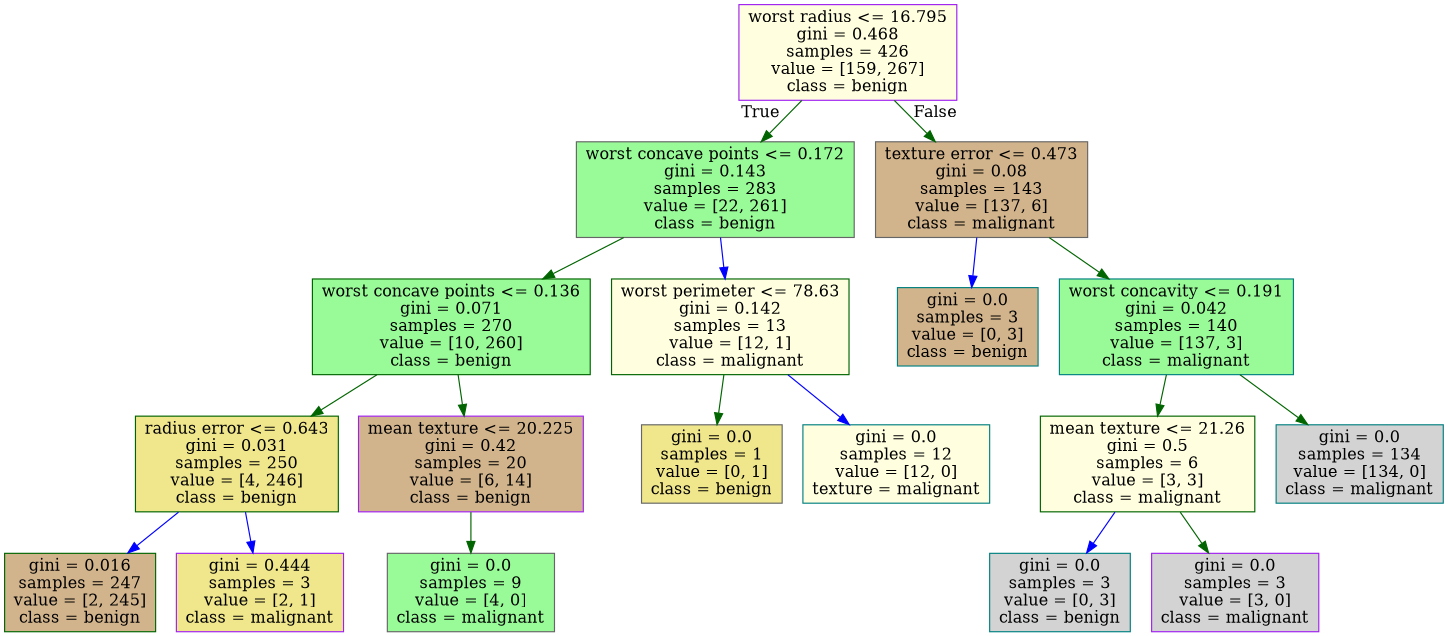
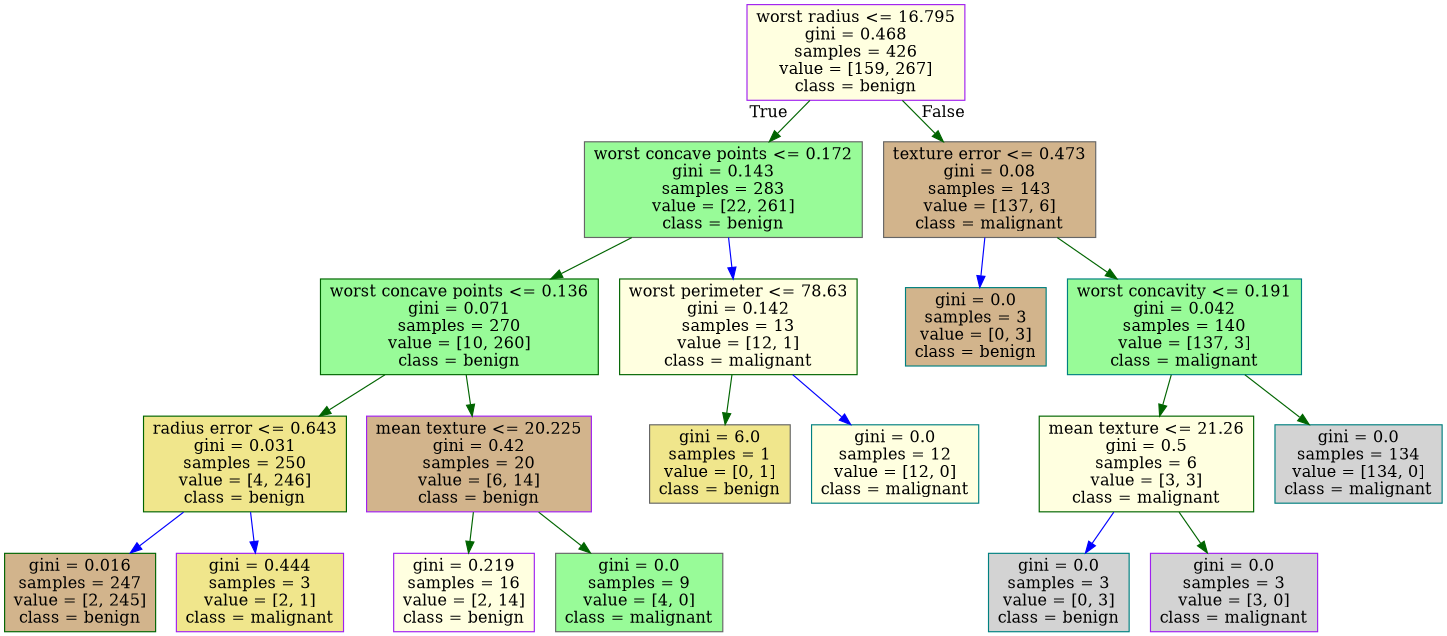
node "gini = 0.0 samples = 1 value = [0, 1] class = benign": label "gini = 0.0 samples = 1 value = [0, 1] class = benign" -> "gini = 6.0 samples = 1 value = [0, 1] class = benign"
node "gini = 0.0 samples = 12 value = [12, 0] texture = malignant": label "gini = 0.0 samples = 12 value = [12, 0] texture = malignant" -> "gini = 0.0 samples = 12 value = [12, 0] class = malignant"
node "gini = 0.219 samples = 16 value = [2, 14] class = benign": added
